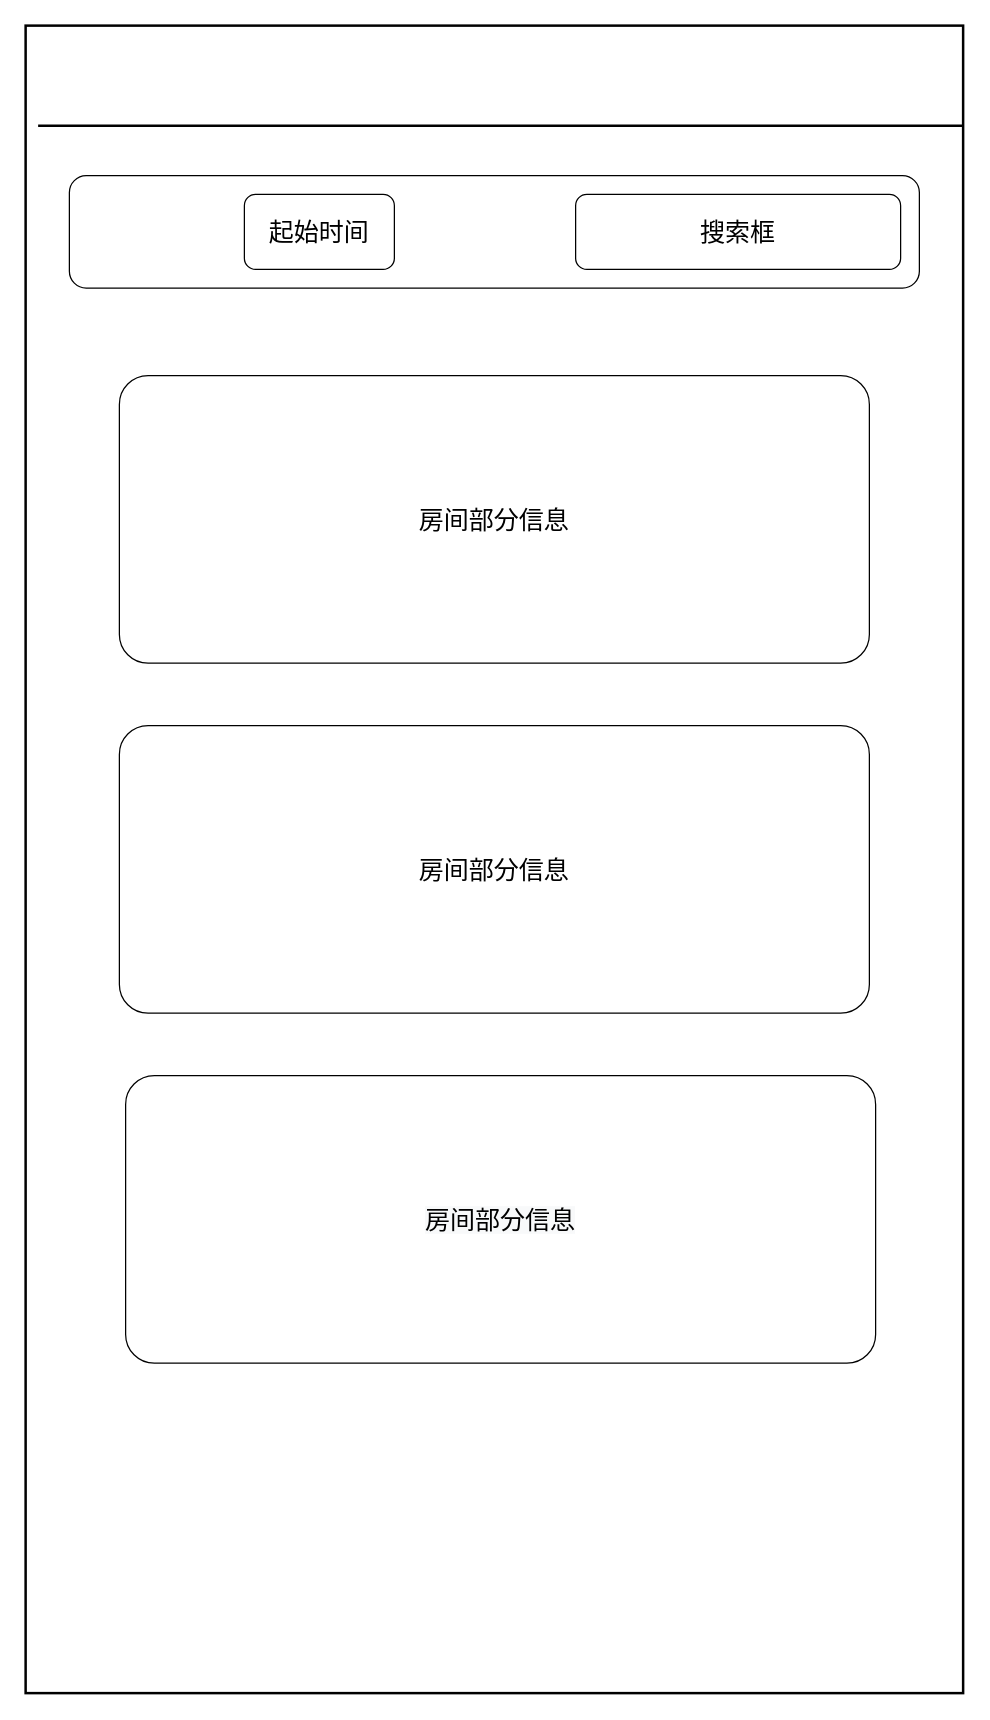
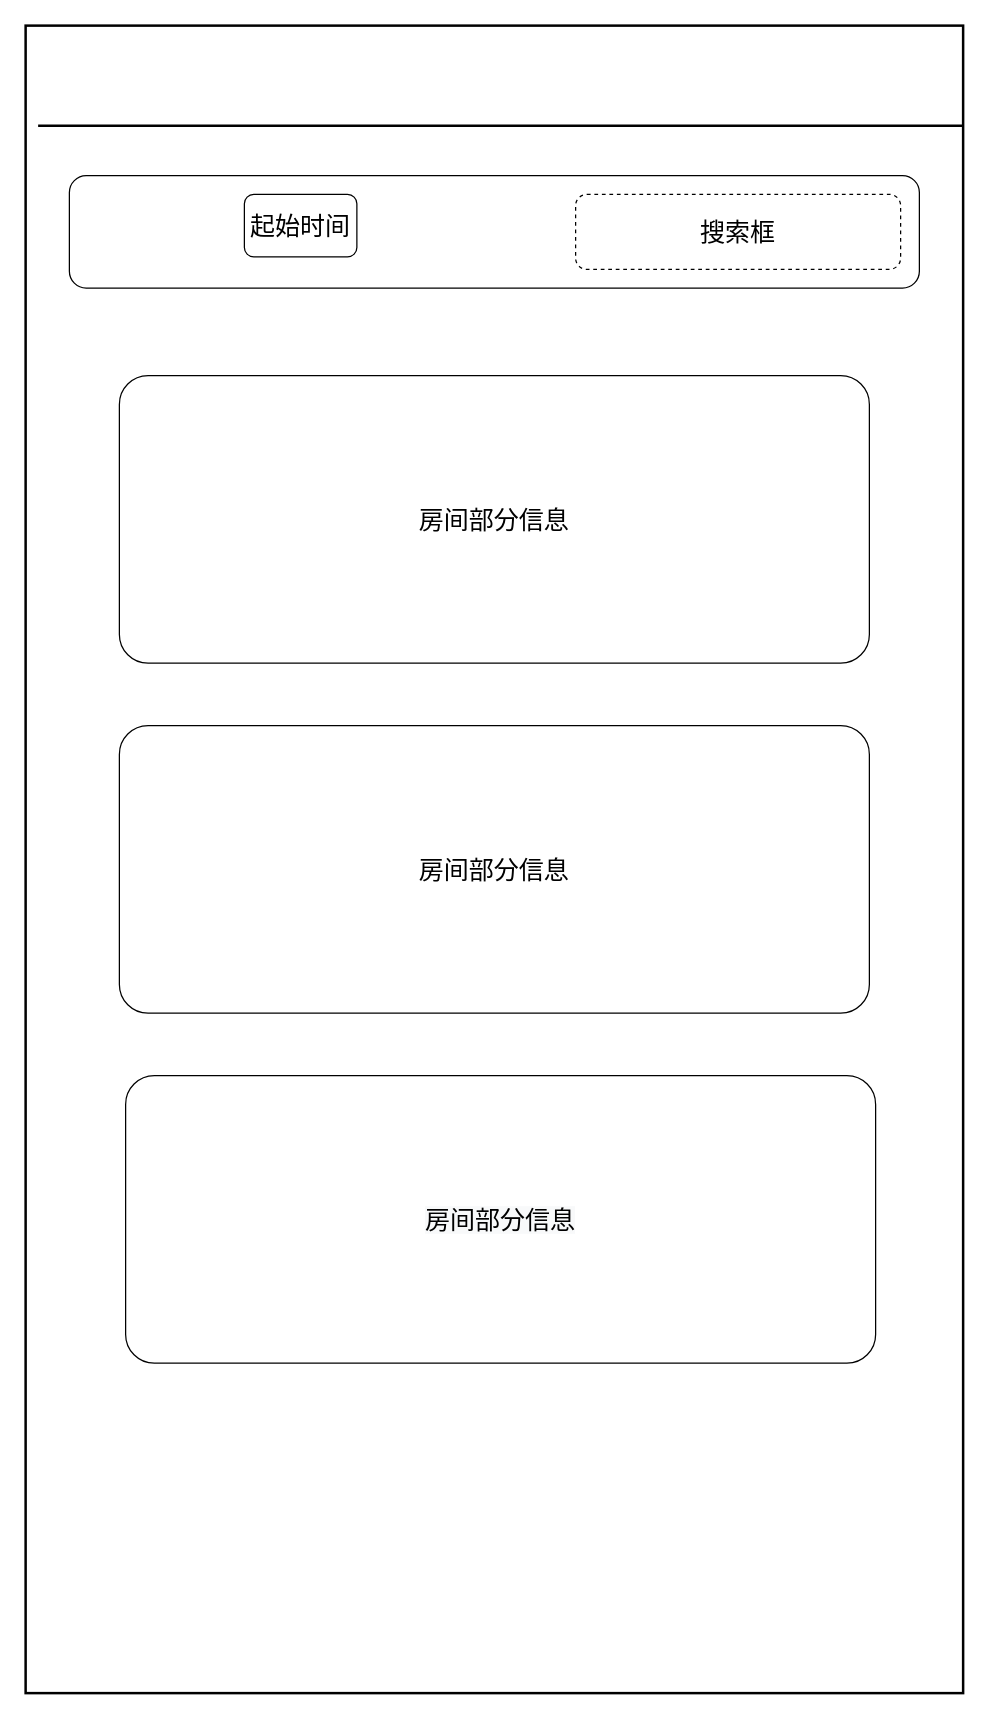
node "起始时间": size 150x75 -> 113x63
node "搜索框": style solid -> dashed
